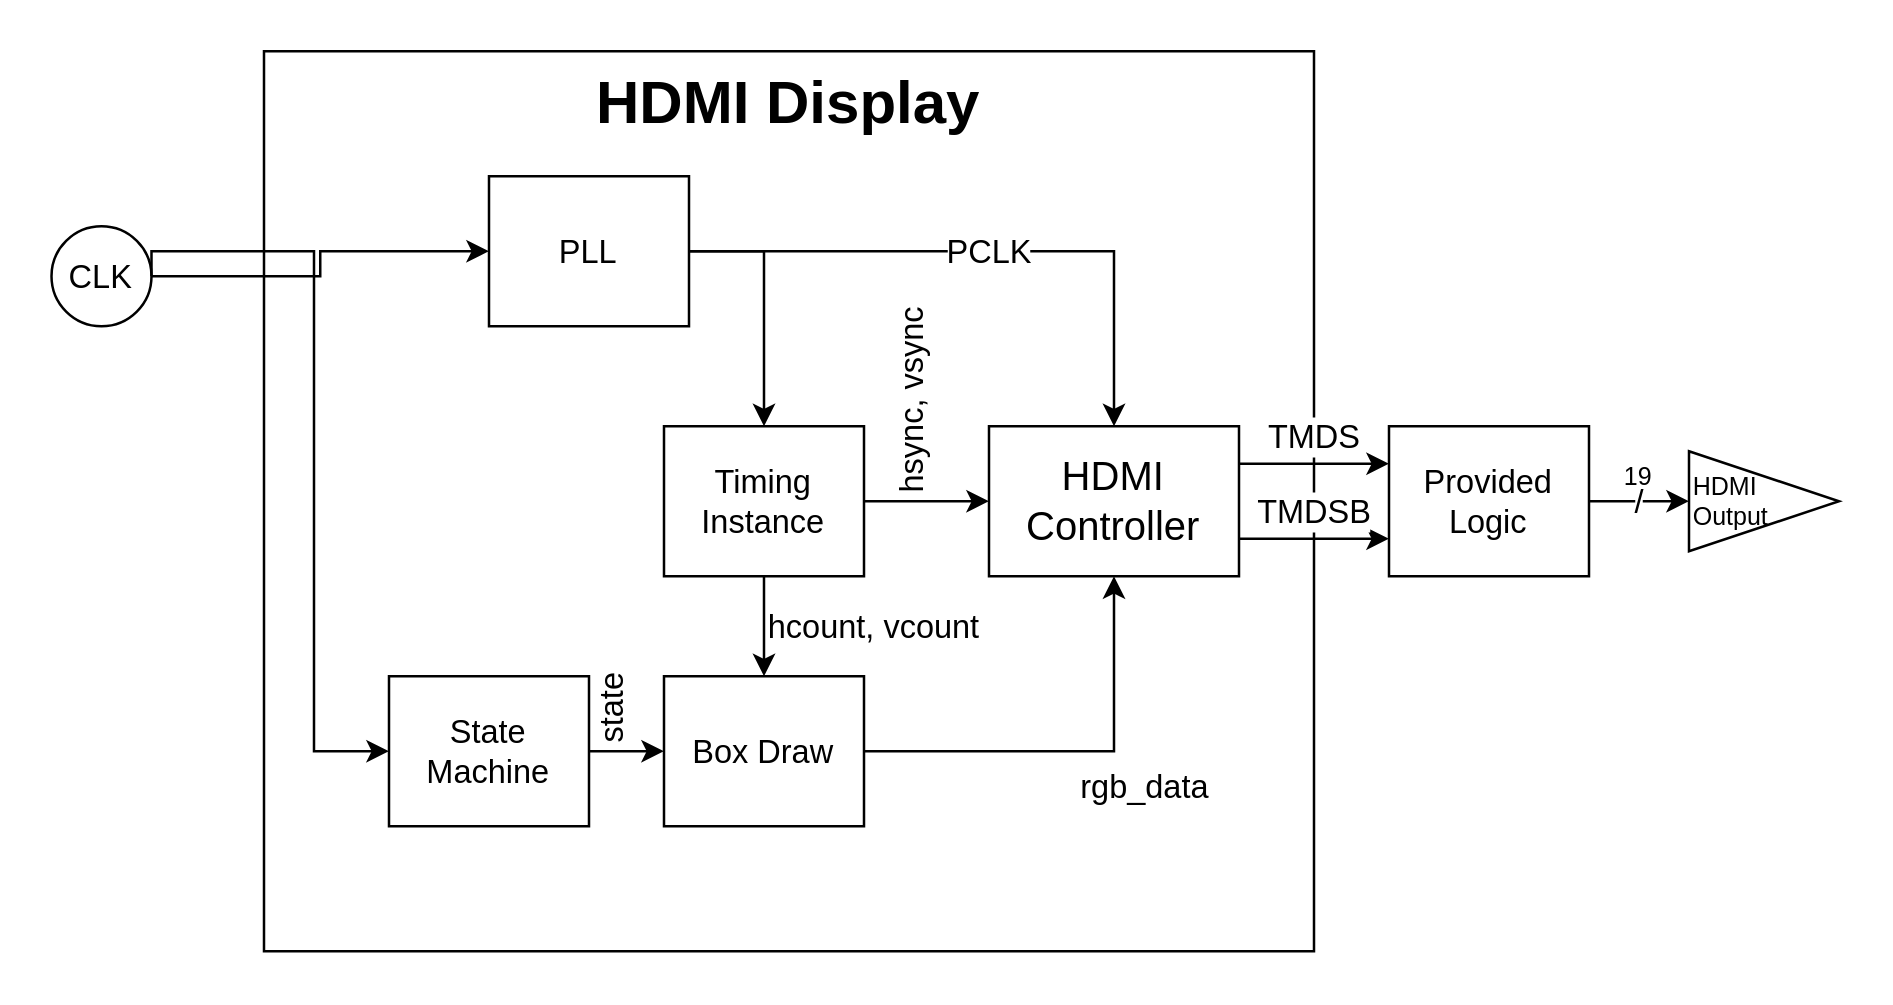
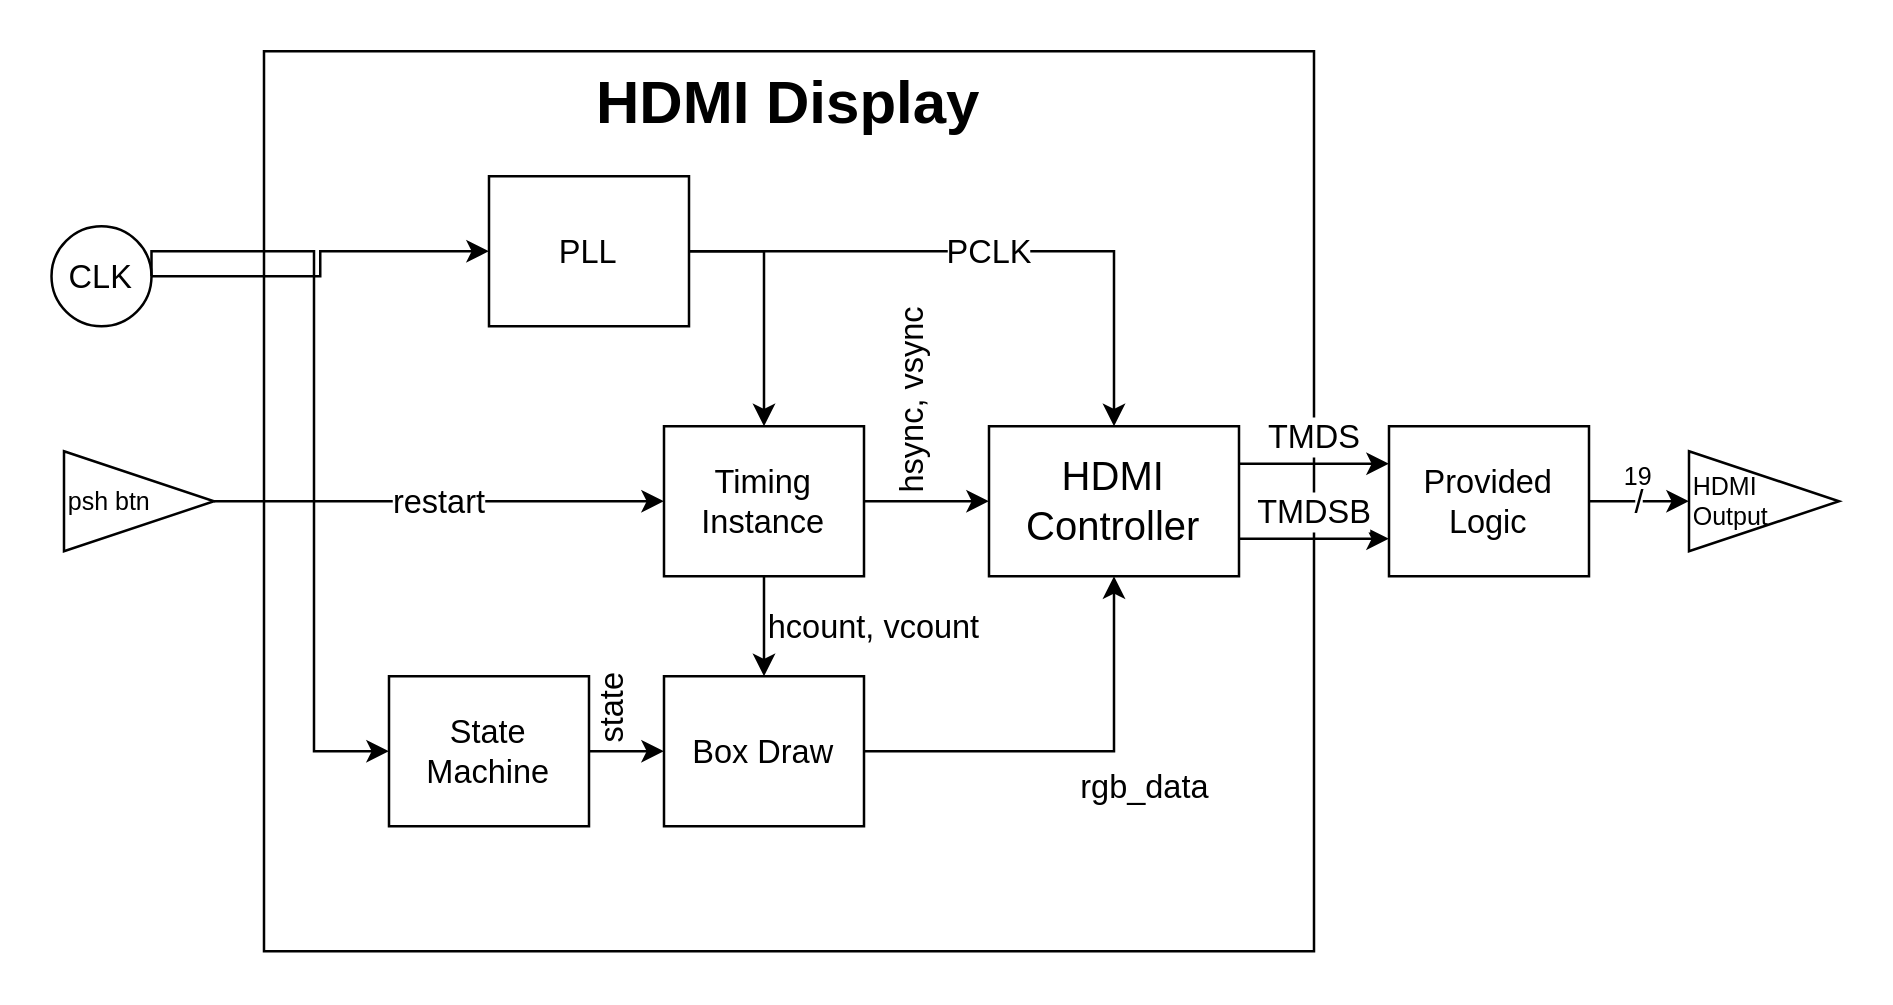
node "psh btn": added
edge "psh btn" -> "Timing Instance": added, label "restart"
